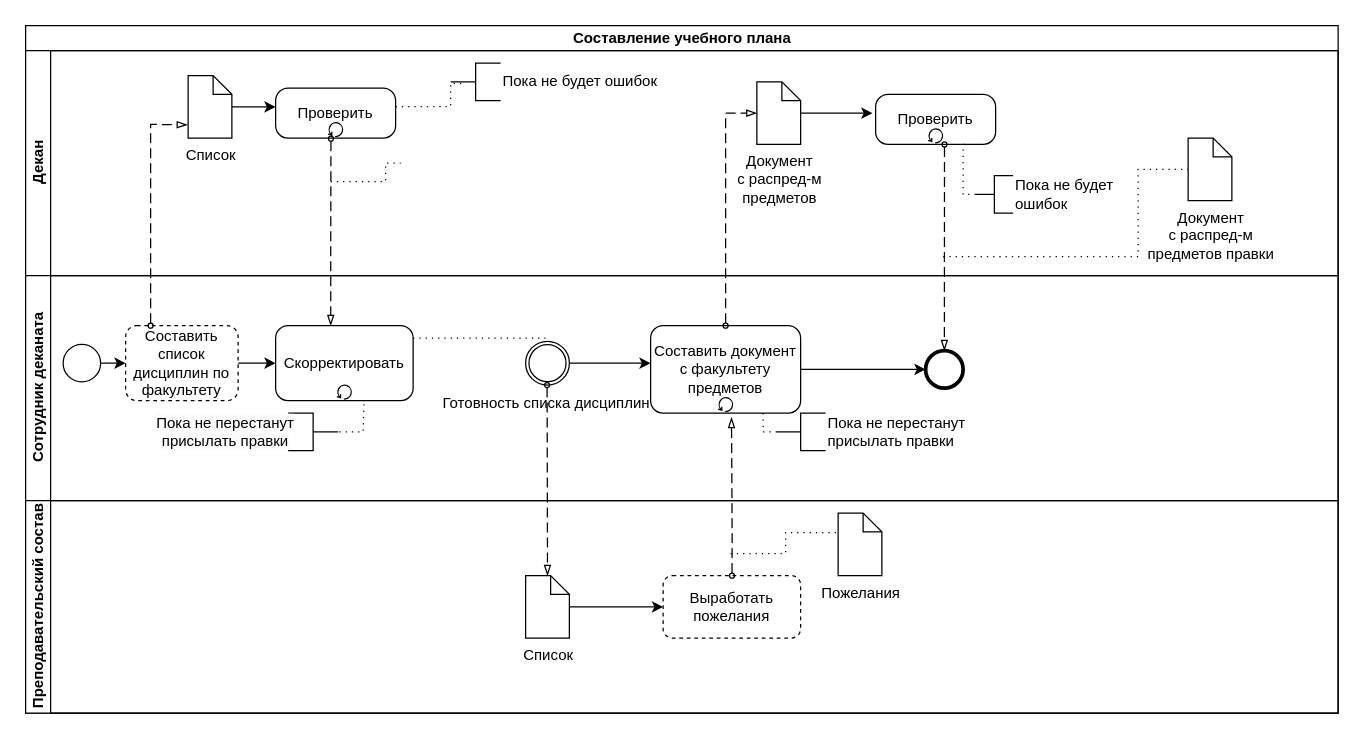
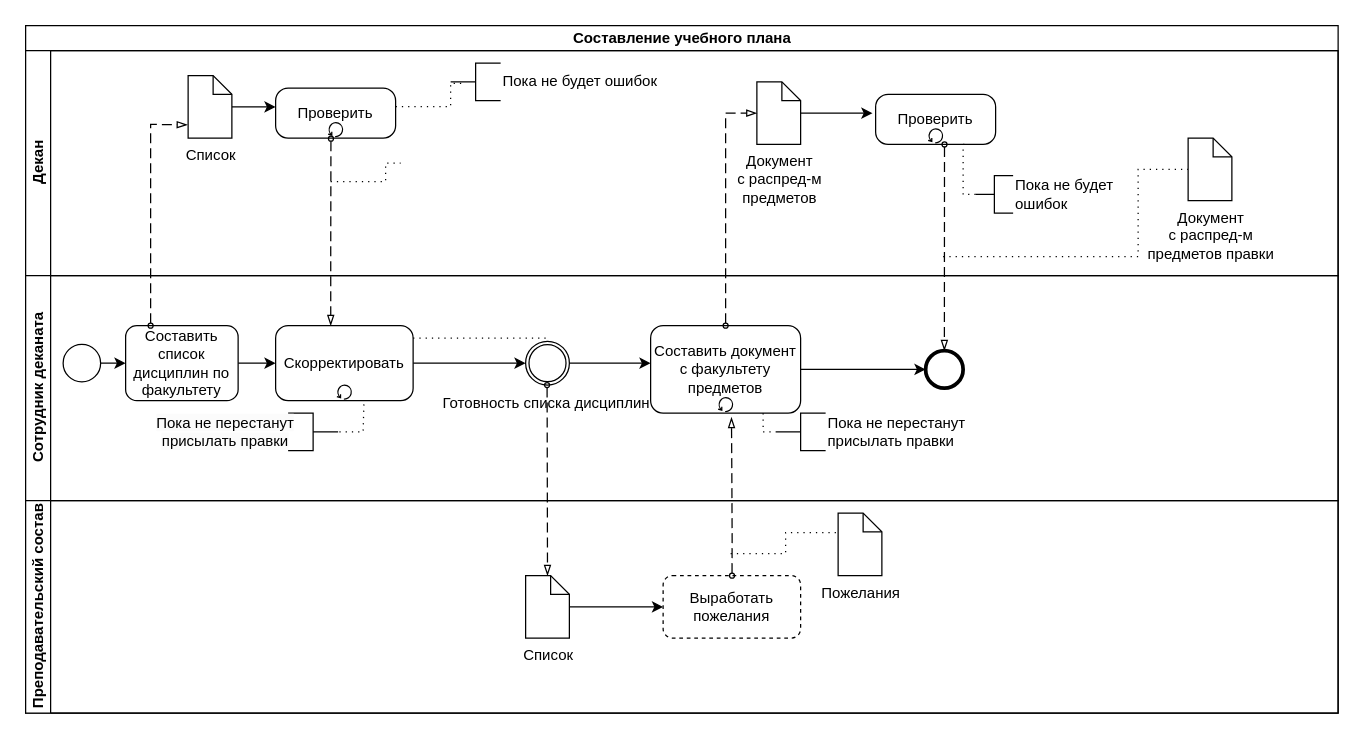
node "Составить список дисциплин по факультету": style dashed -> solid
edge "Скорректировать" -> "Готовность списка дисциплин": added
